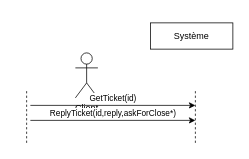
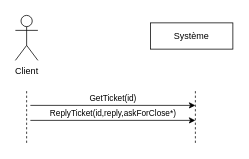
node "Client": moved (87, 75) -> (27, 38)
